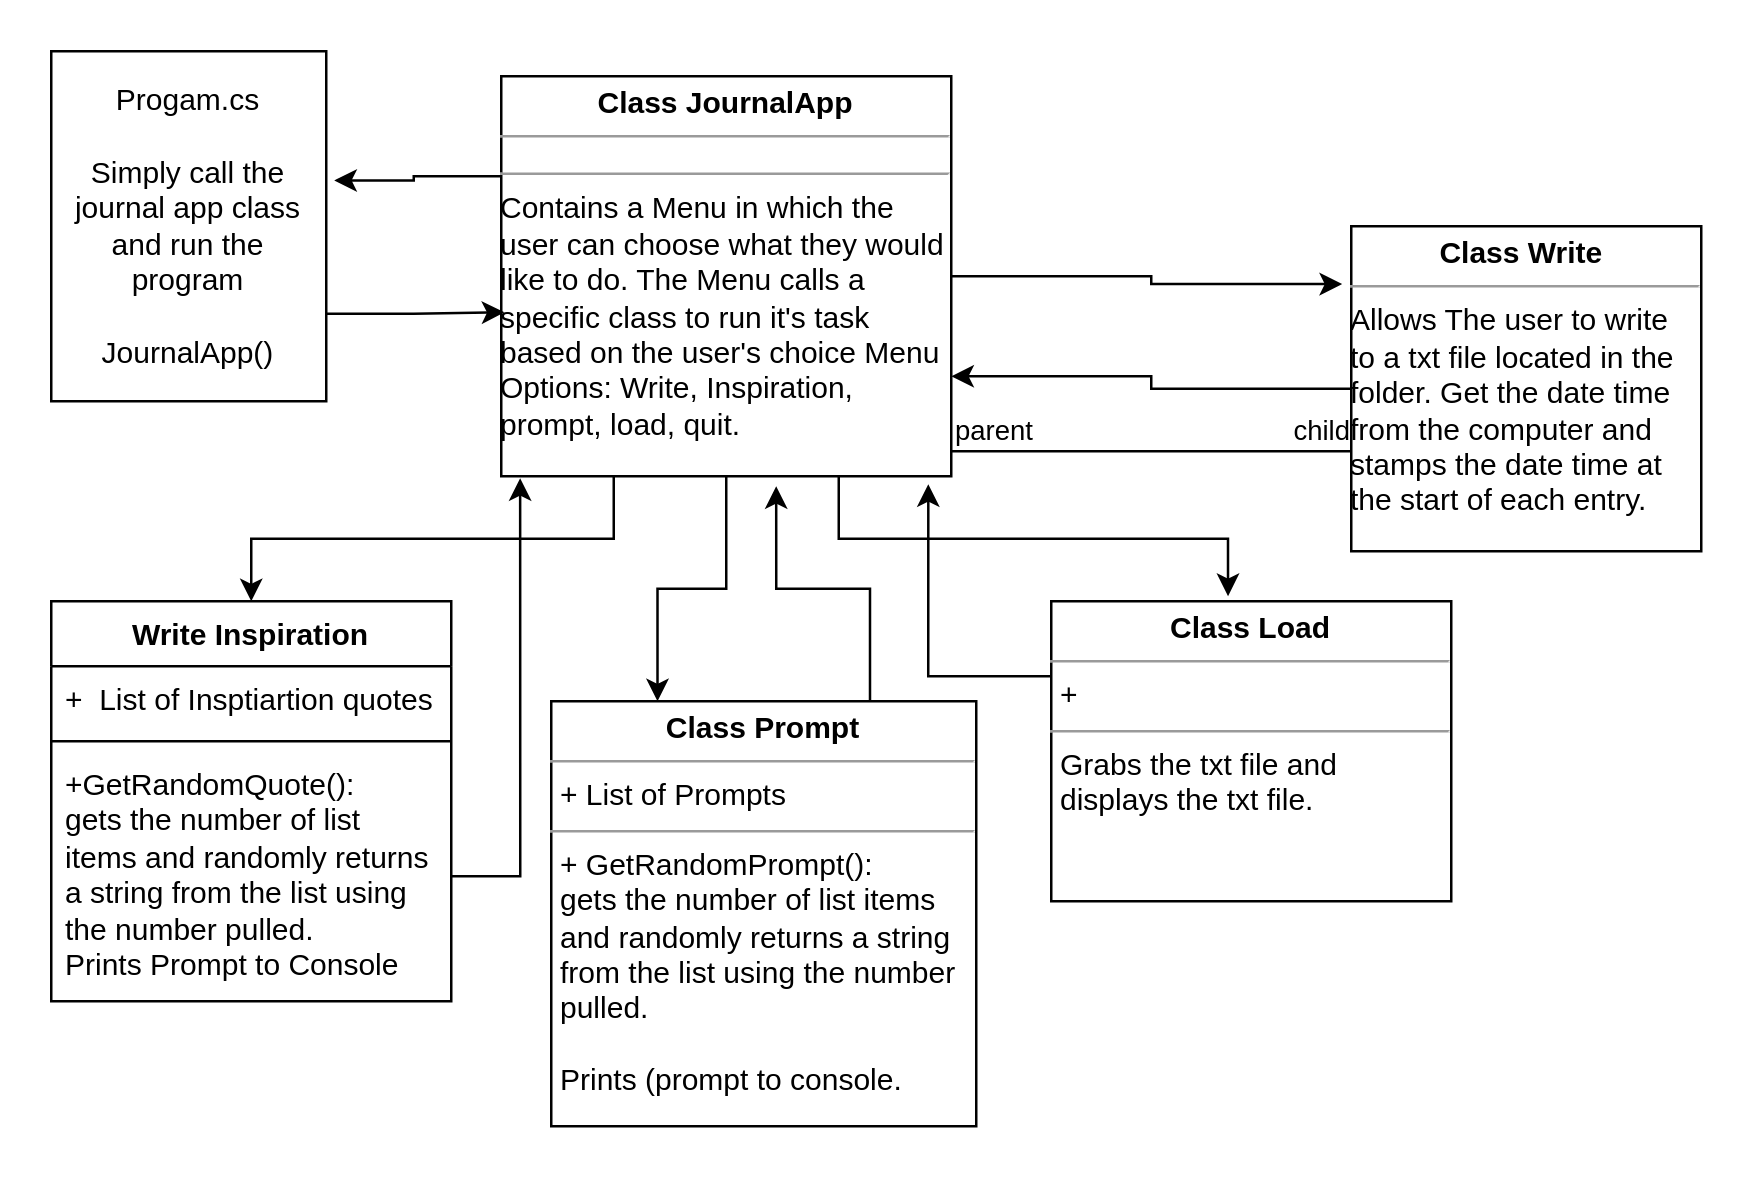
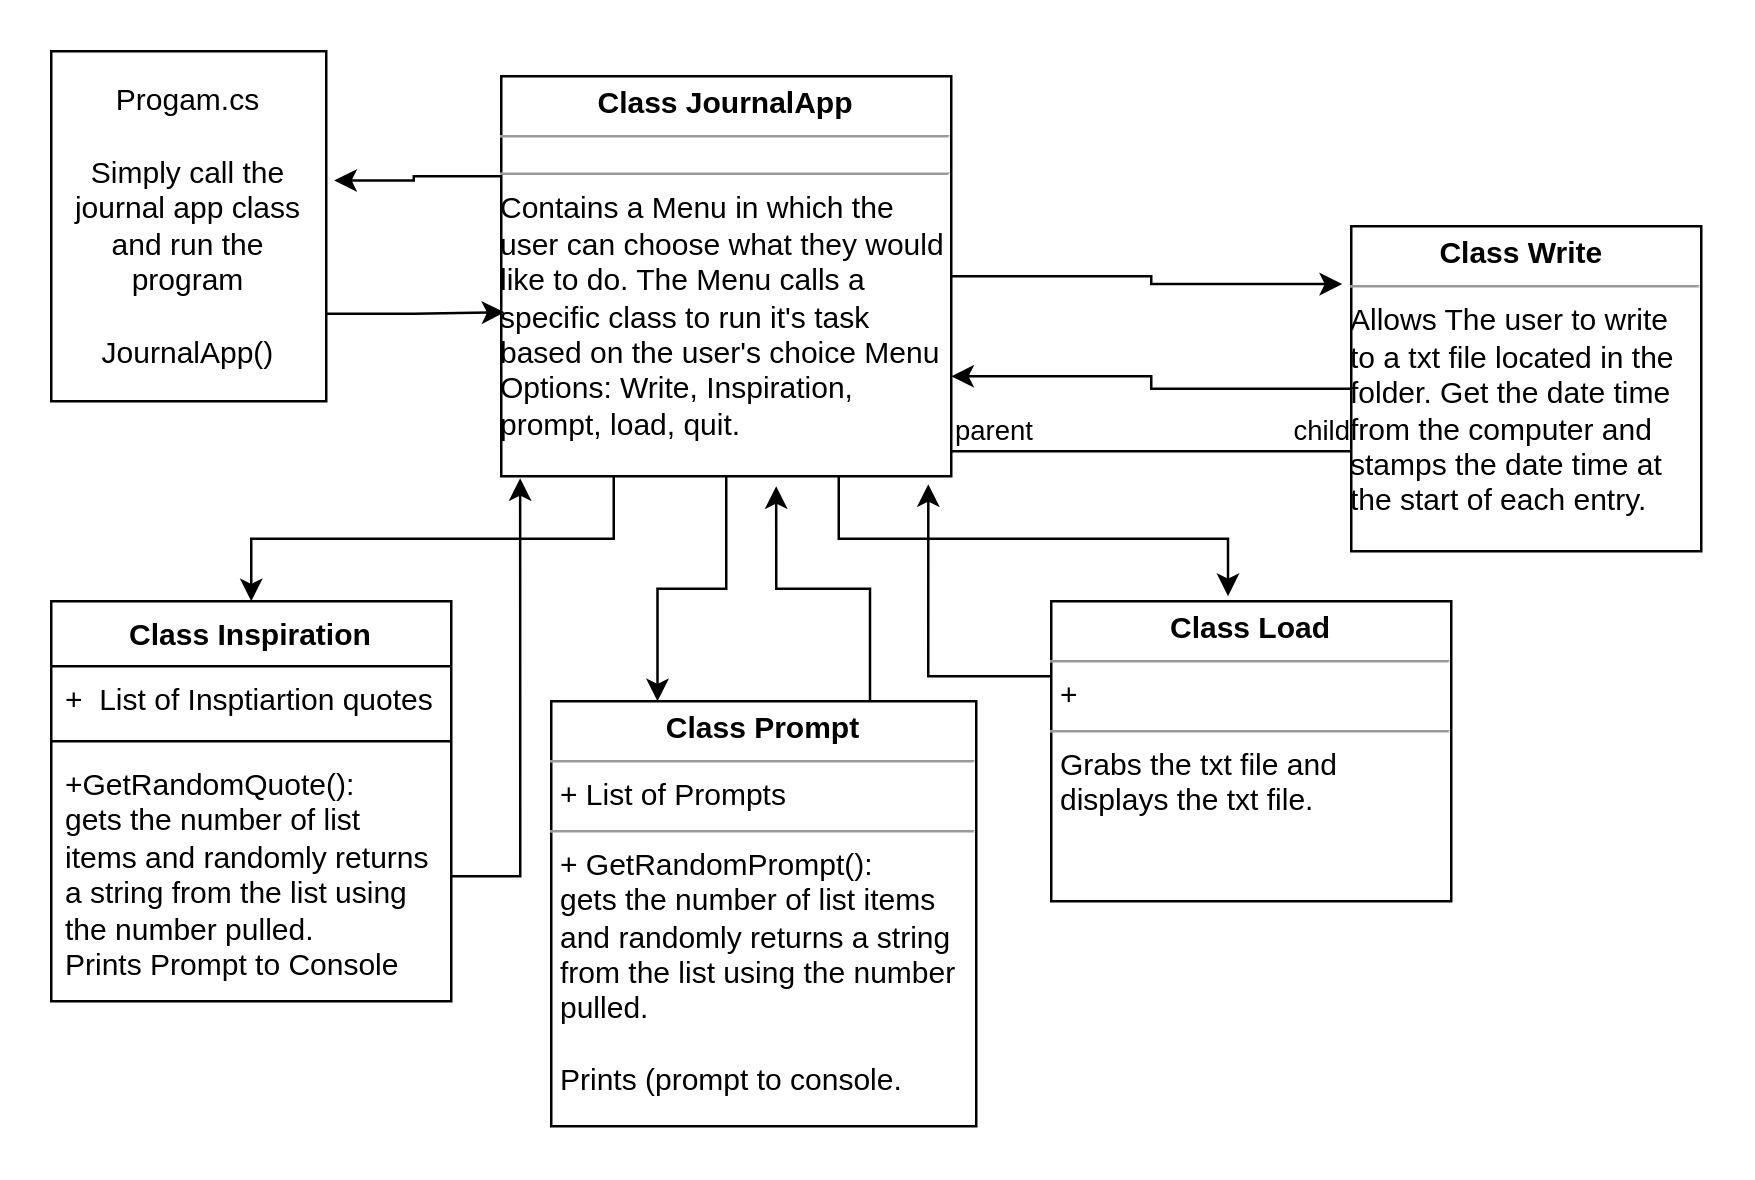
node "Write Inspiration": label "Write Inspiration" -> "Class Inspiration"
